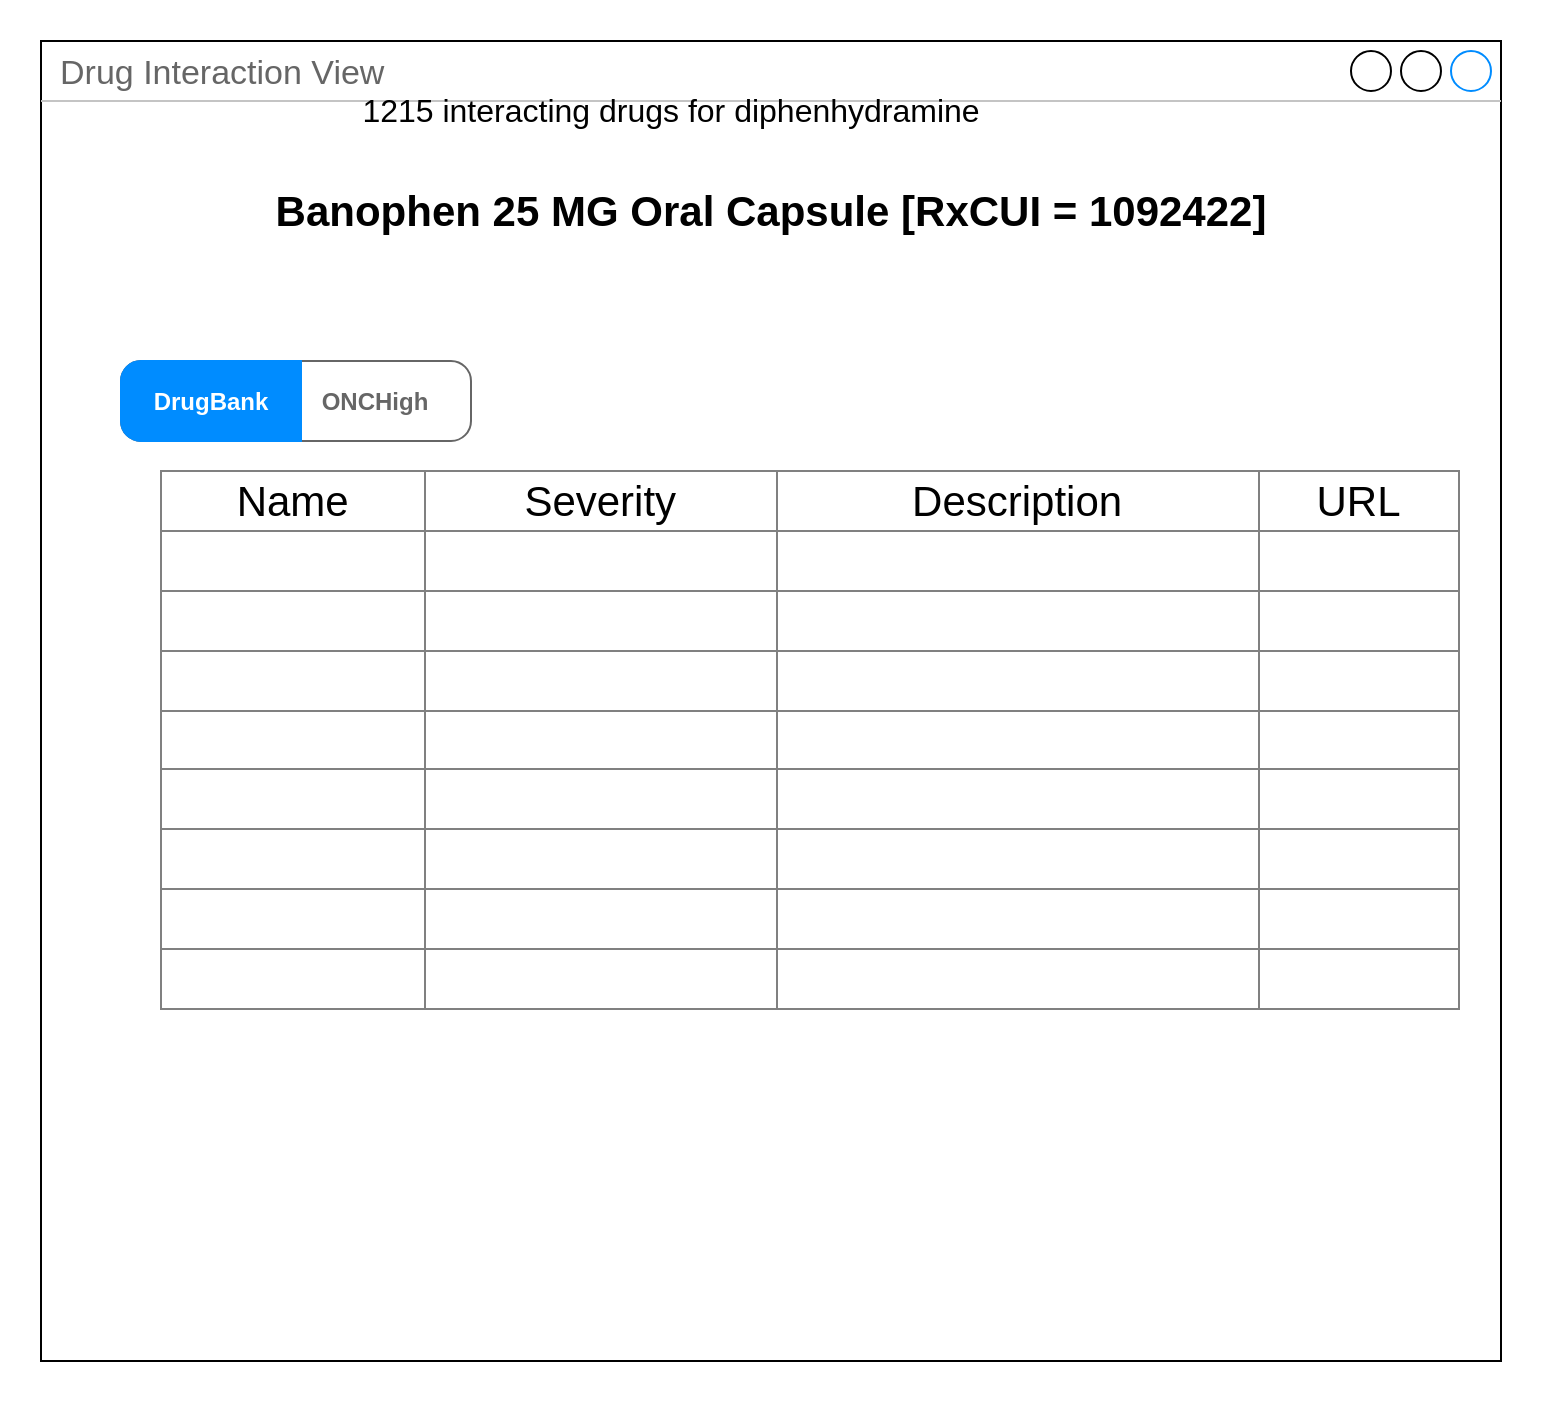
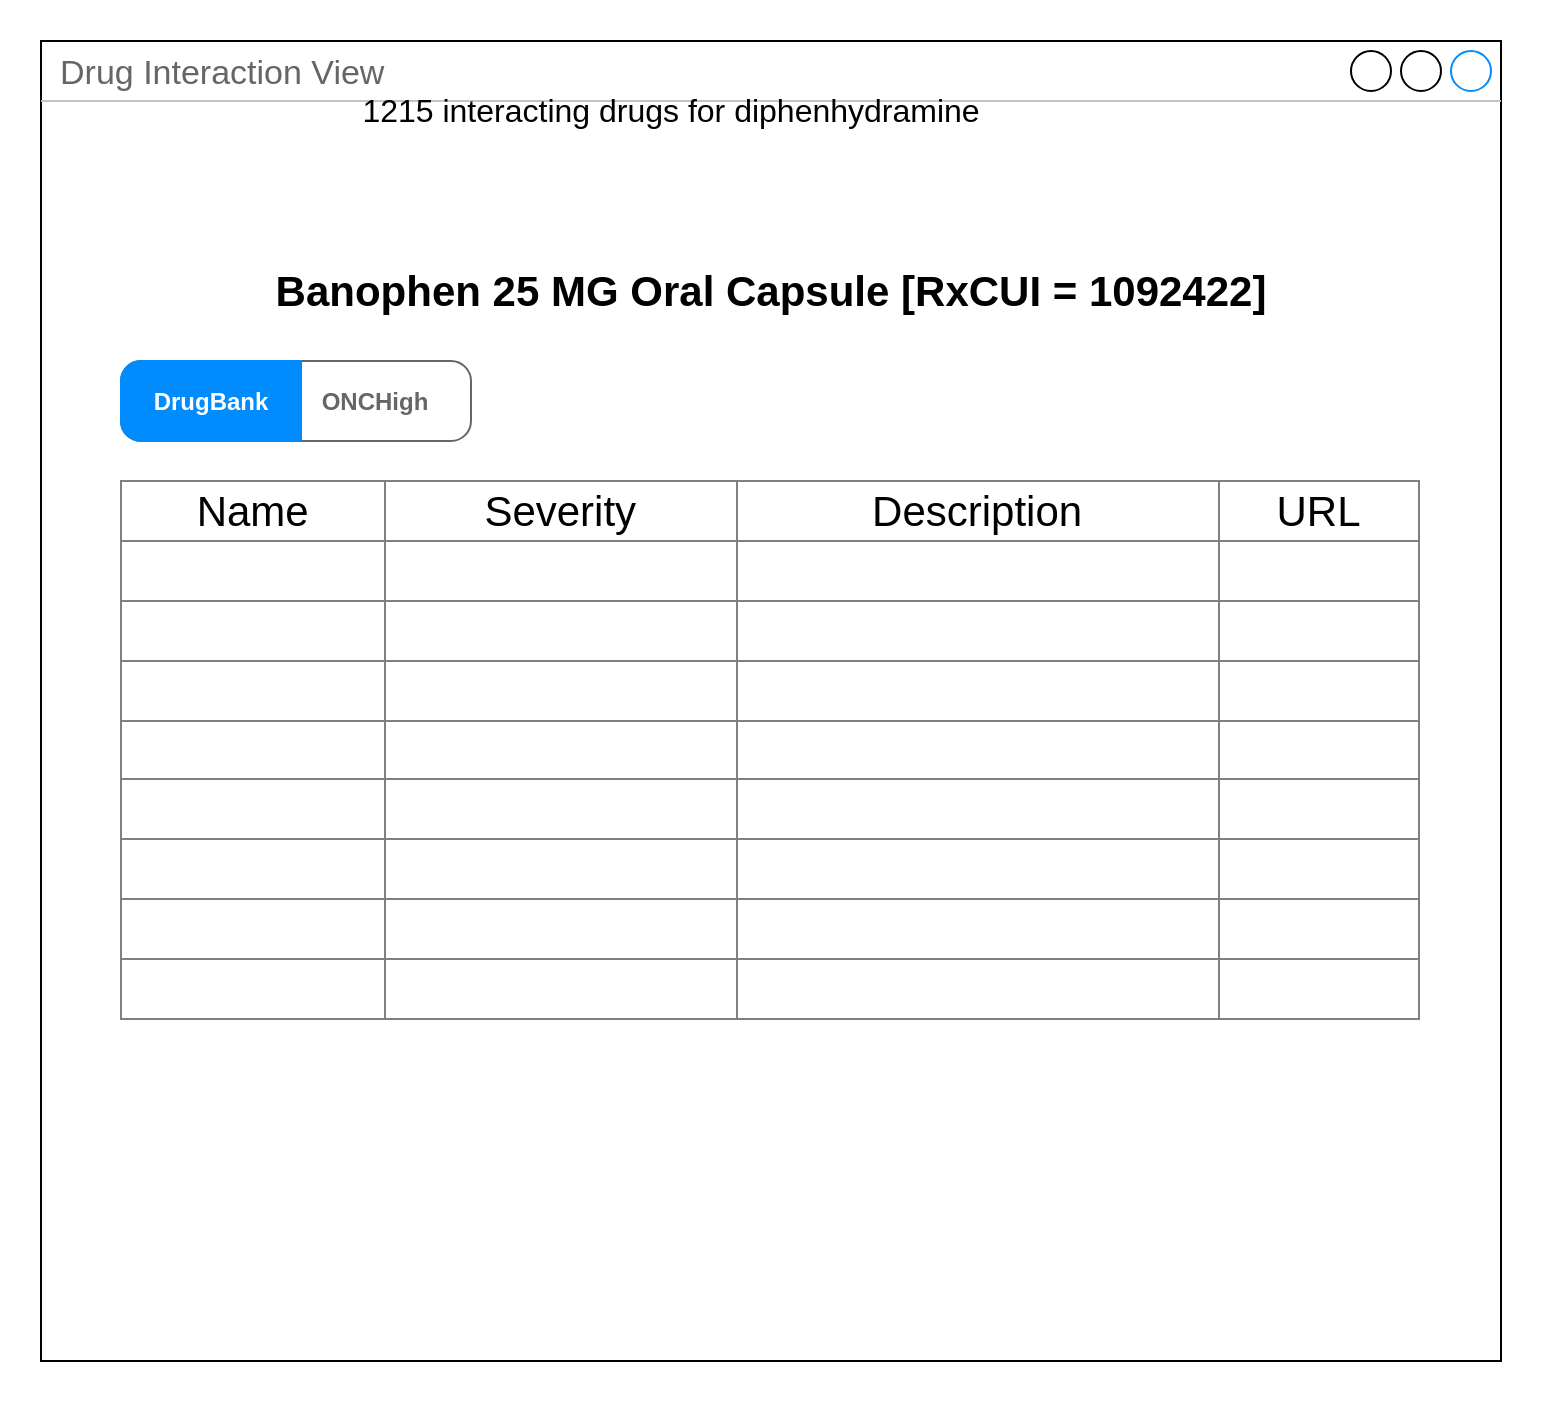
node "Banophen 25 MG Oral Capsule [RxCUI = 1092422]": moved (771, 211) -> (771, 291)
node "Name Severity Description URL": moved (811, 741) -> (771, 751)
